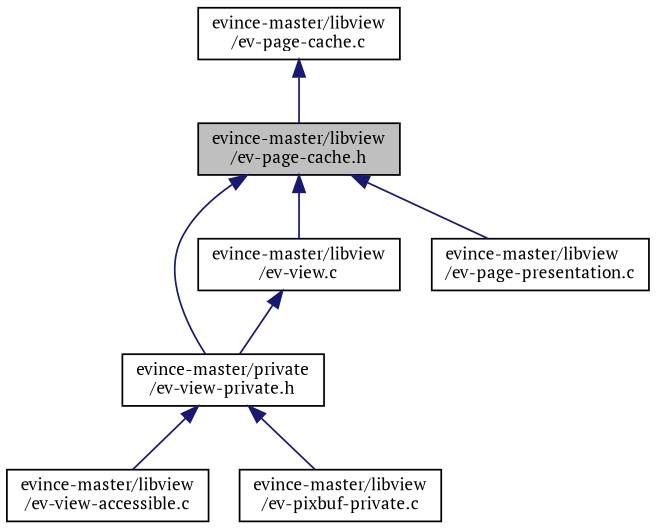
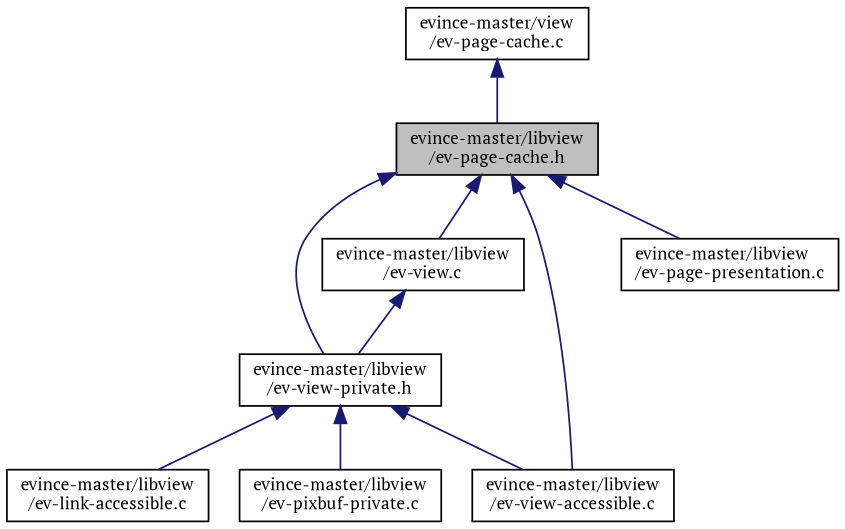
node "evince-master/libview /ev-page-cache.c": label "evince-master/libview /ev-page-cache.c" -> "evince-master/view /ev-page-cache.c"
edge "evince-master/libview /ev-view-accessible.c" -> "evince-master/libview /ev-page-cache.h": added
node "evince-master/private /ev-view-private.h": label "evince-master/private /ev-view-private.h" -> "evince-master/libview /ev-view-private.h"
node "evince-master/libview /ev-link-accessible.c": added
